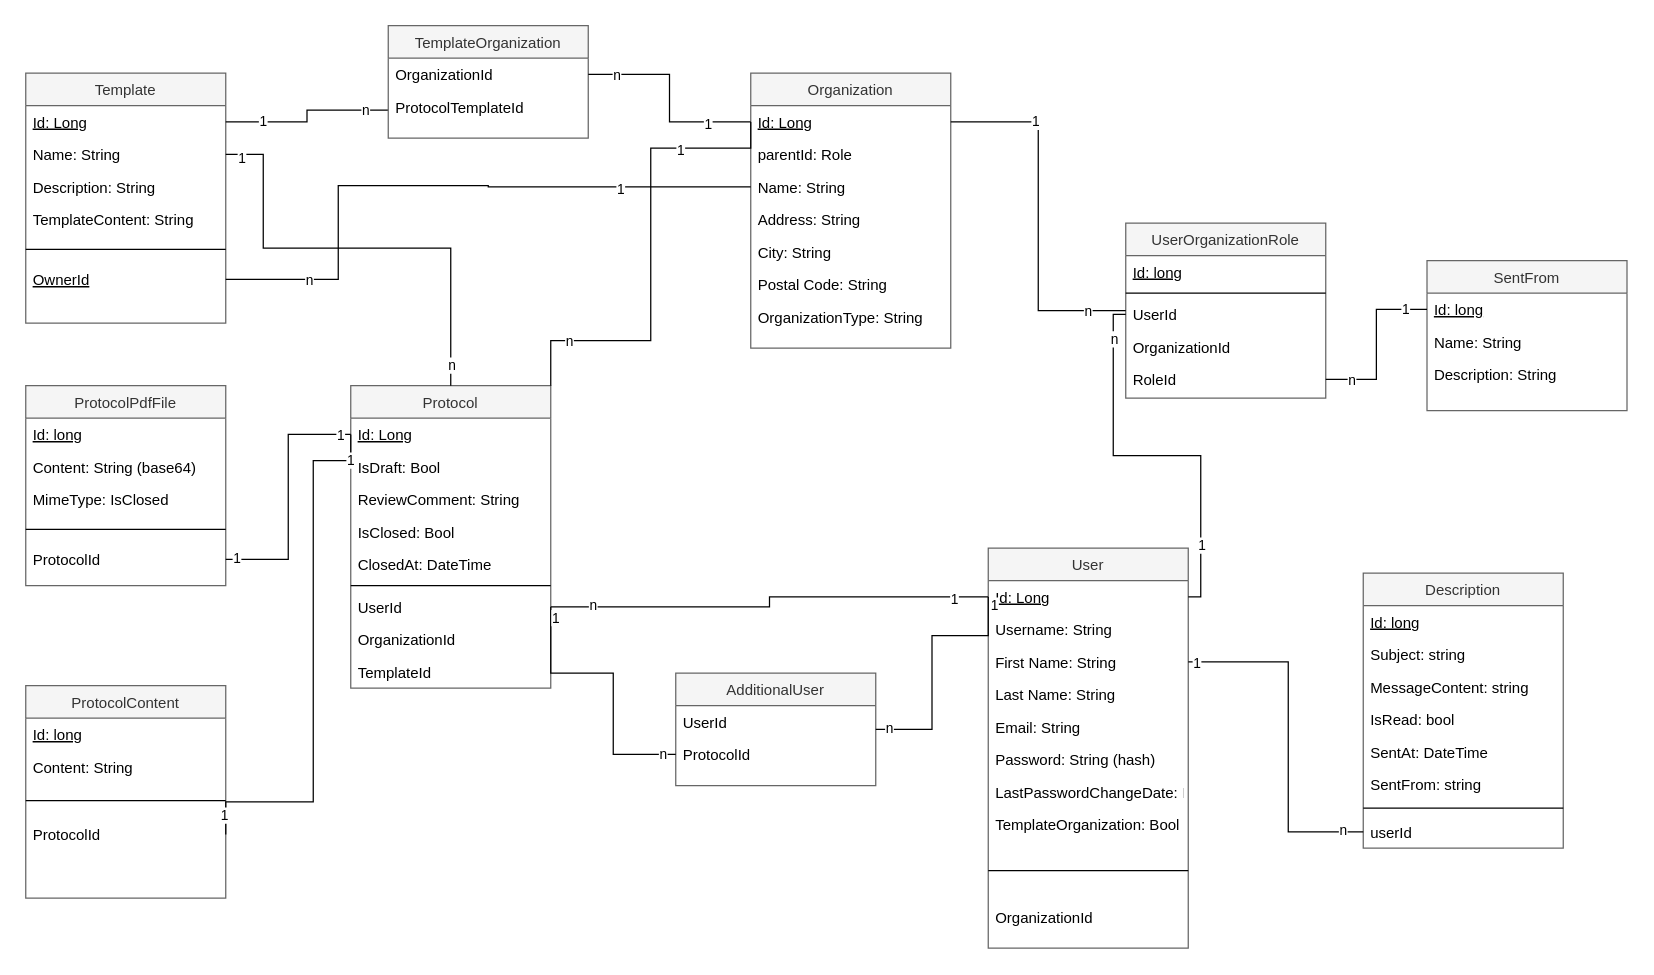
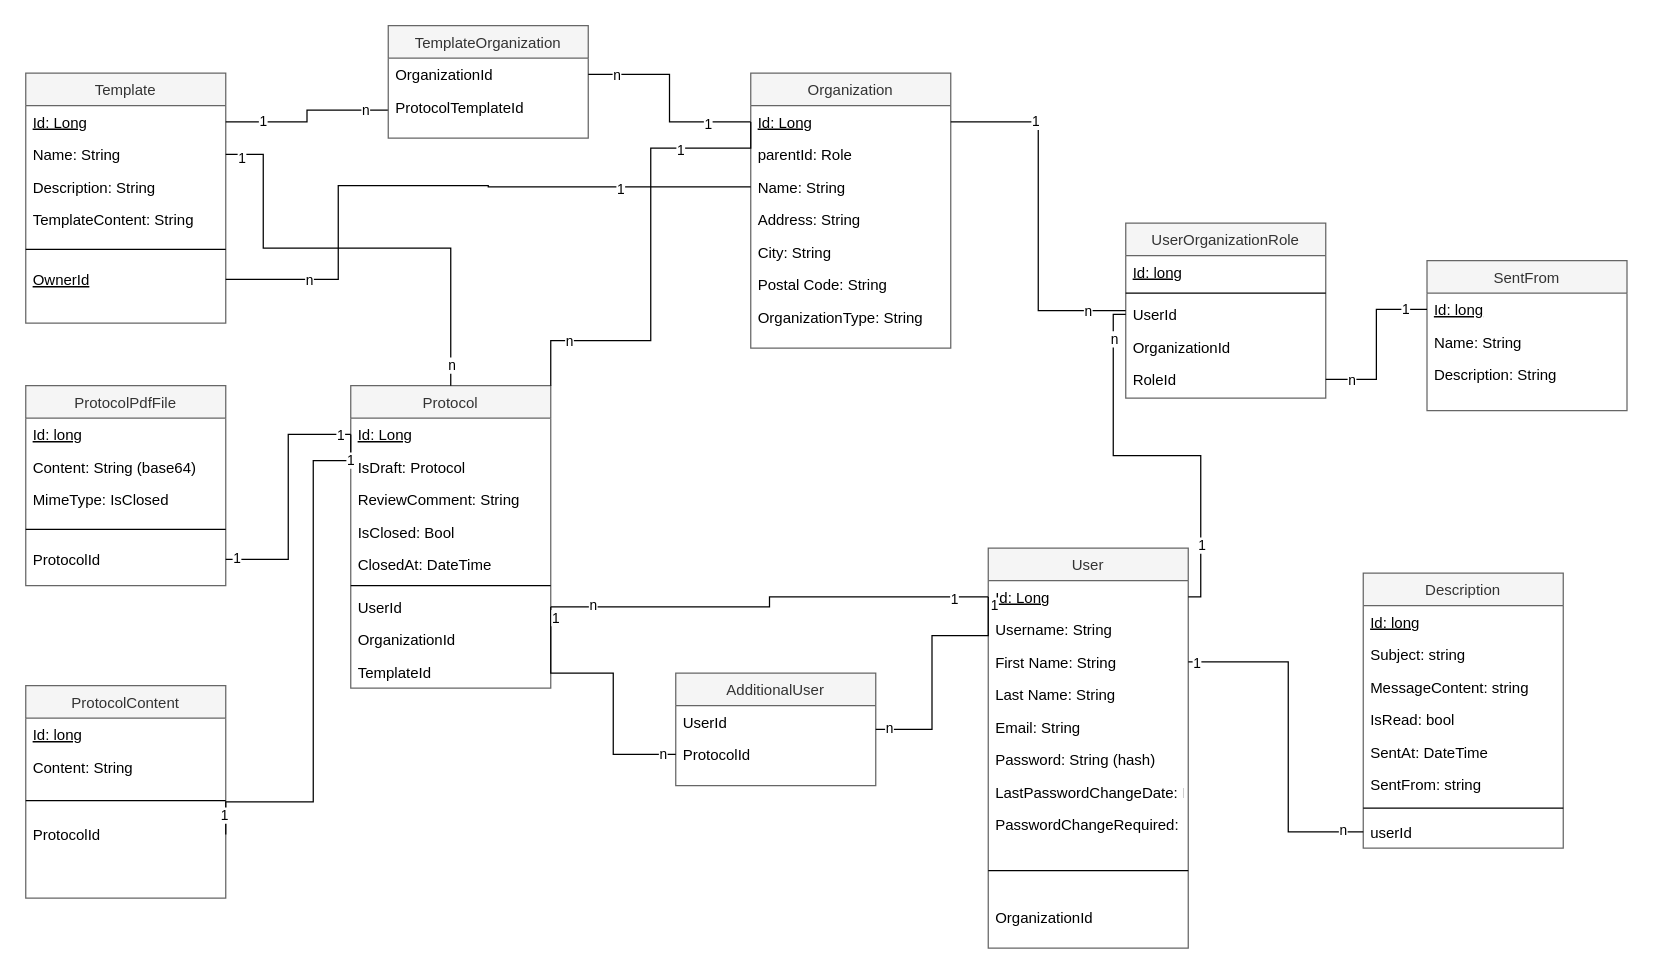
node "IsDraft: Bool": label "IsDraft: Bool" -> "IsDraft: Protocol"
node "TemplateOrganization: Bool": label "TemplateOrganization: Bool" -> "PasswordChangeRequired: Bool"
